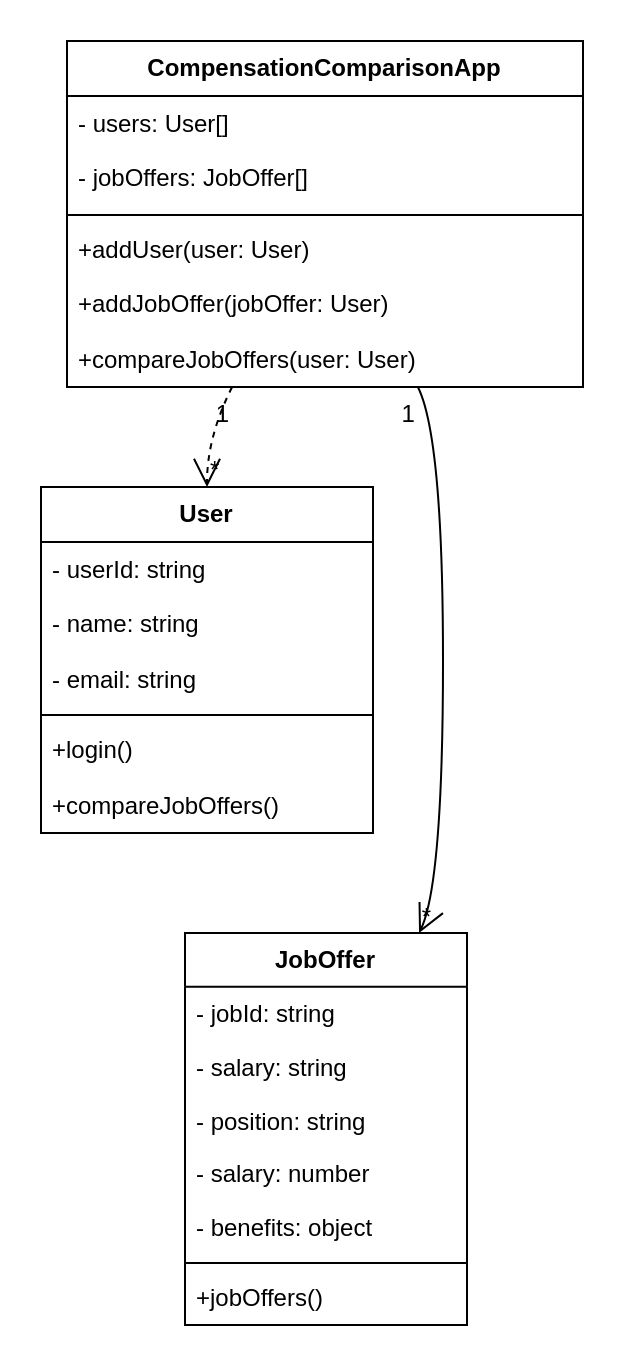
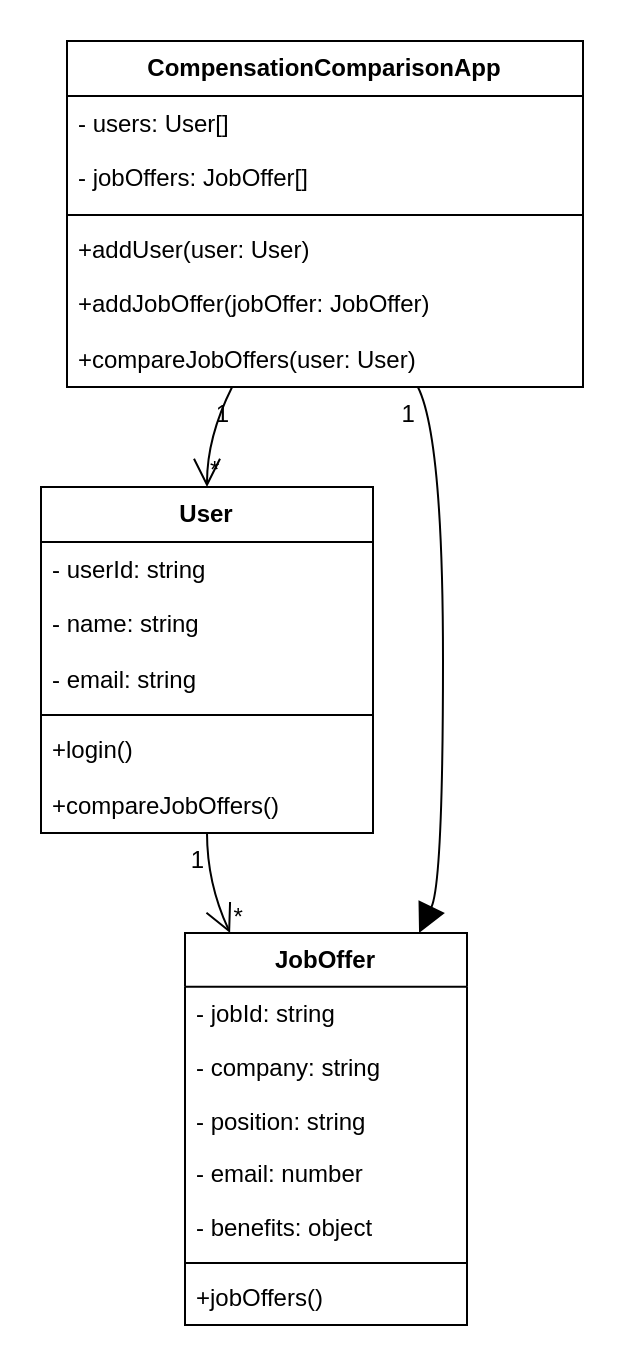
node "+addJobOffer(jobOffer: User)": label "+addJobOffer(jobOffer: User)" -> "+addJobOffer(jobOffer: JobOffer)"
edge "CompensationComparisonApp" -> "User": style dashed -> solid
edge "CompensationComparisonApp" -> "JobOffer": arrowhead open -> block
edge "User" -> "JobOffer": added, labels "1", "*"
node "- salary: string": label "- salary: string" -> "- company: string"
node "- salary: number": label "- salary: number" -> "- email: number"
